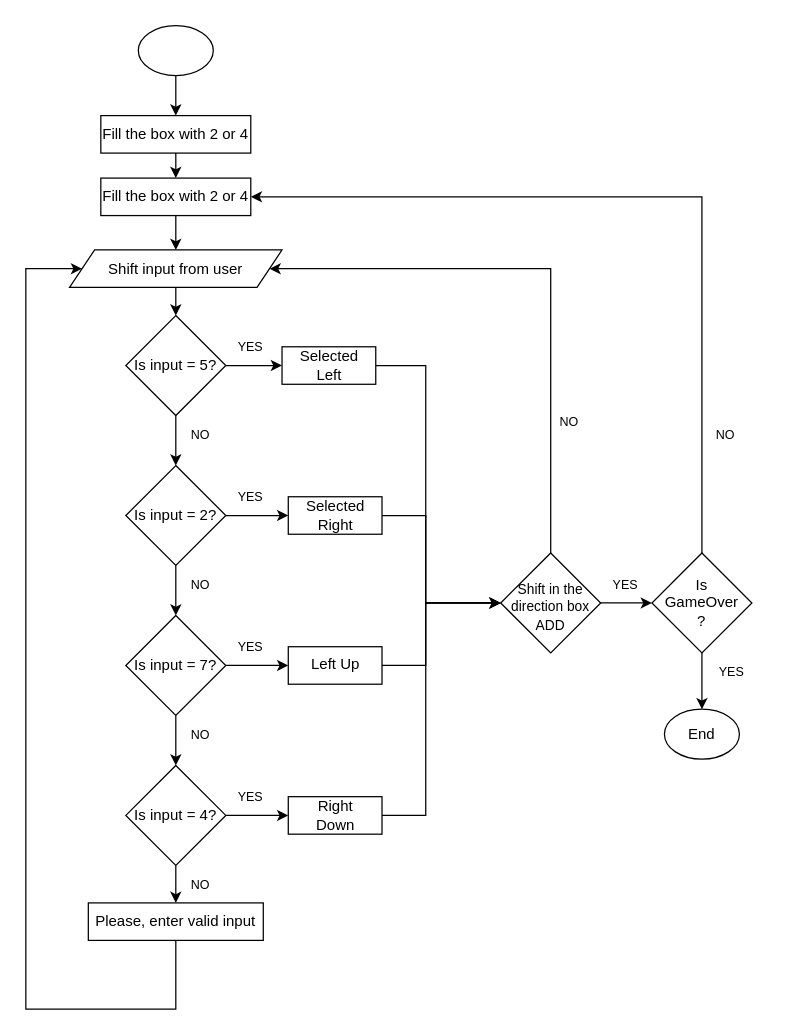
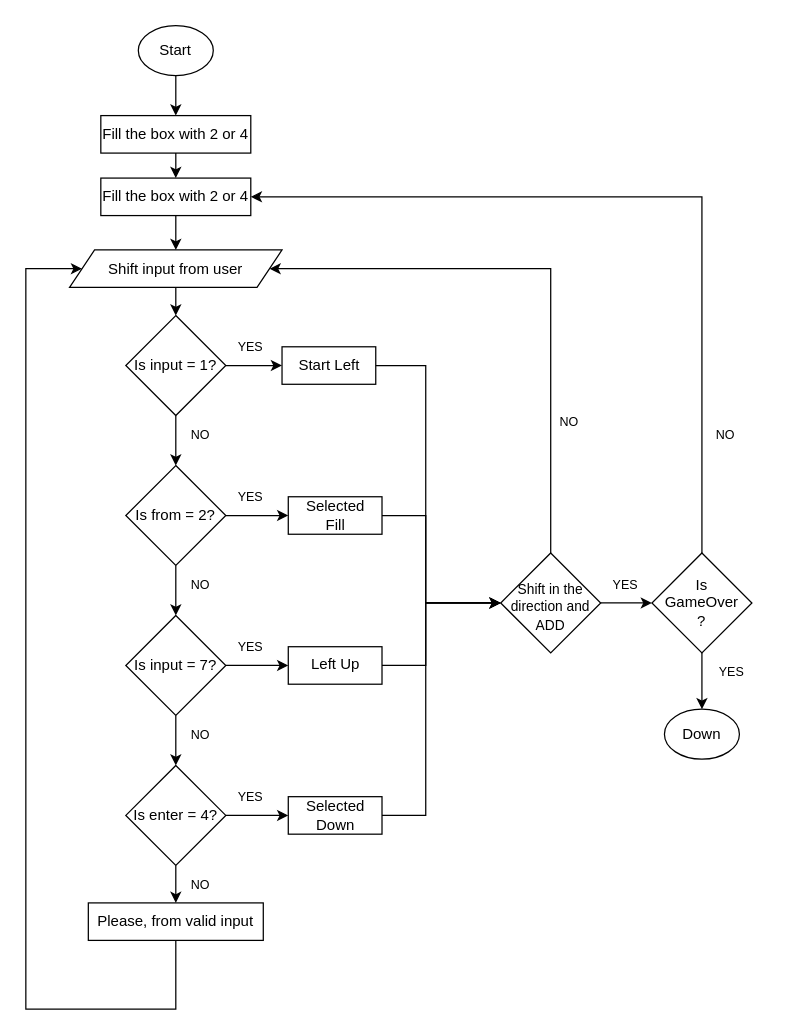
node "Start": added
node "Is input = 5?": label "Is input = 5?" -> "Is input = 1?"
node "Selected Left": label "Selected Left" -> "Start Left"
node "Is input = 2?": label "Is input = 2?" -> "Is from = 2?"
node "Selected Right": label "Selected Right" -> "Selected Fill"
node "Shift in the direction box ADD": label "Shift in the direction box ADD" -> "Shift in the direction and ADD"
node "End": label "End" -> "Down"
node "Is input = 4?": label "Is input = 4?" -> "Is enter = 4?"
node "Right Down": label "Right Down" -> "Selected Down"
node "Please, enter valid input": label "Please, enter valid input" -> "Please, from valid input"
